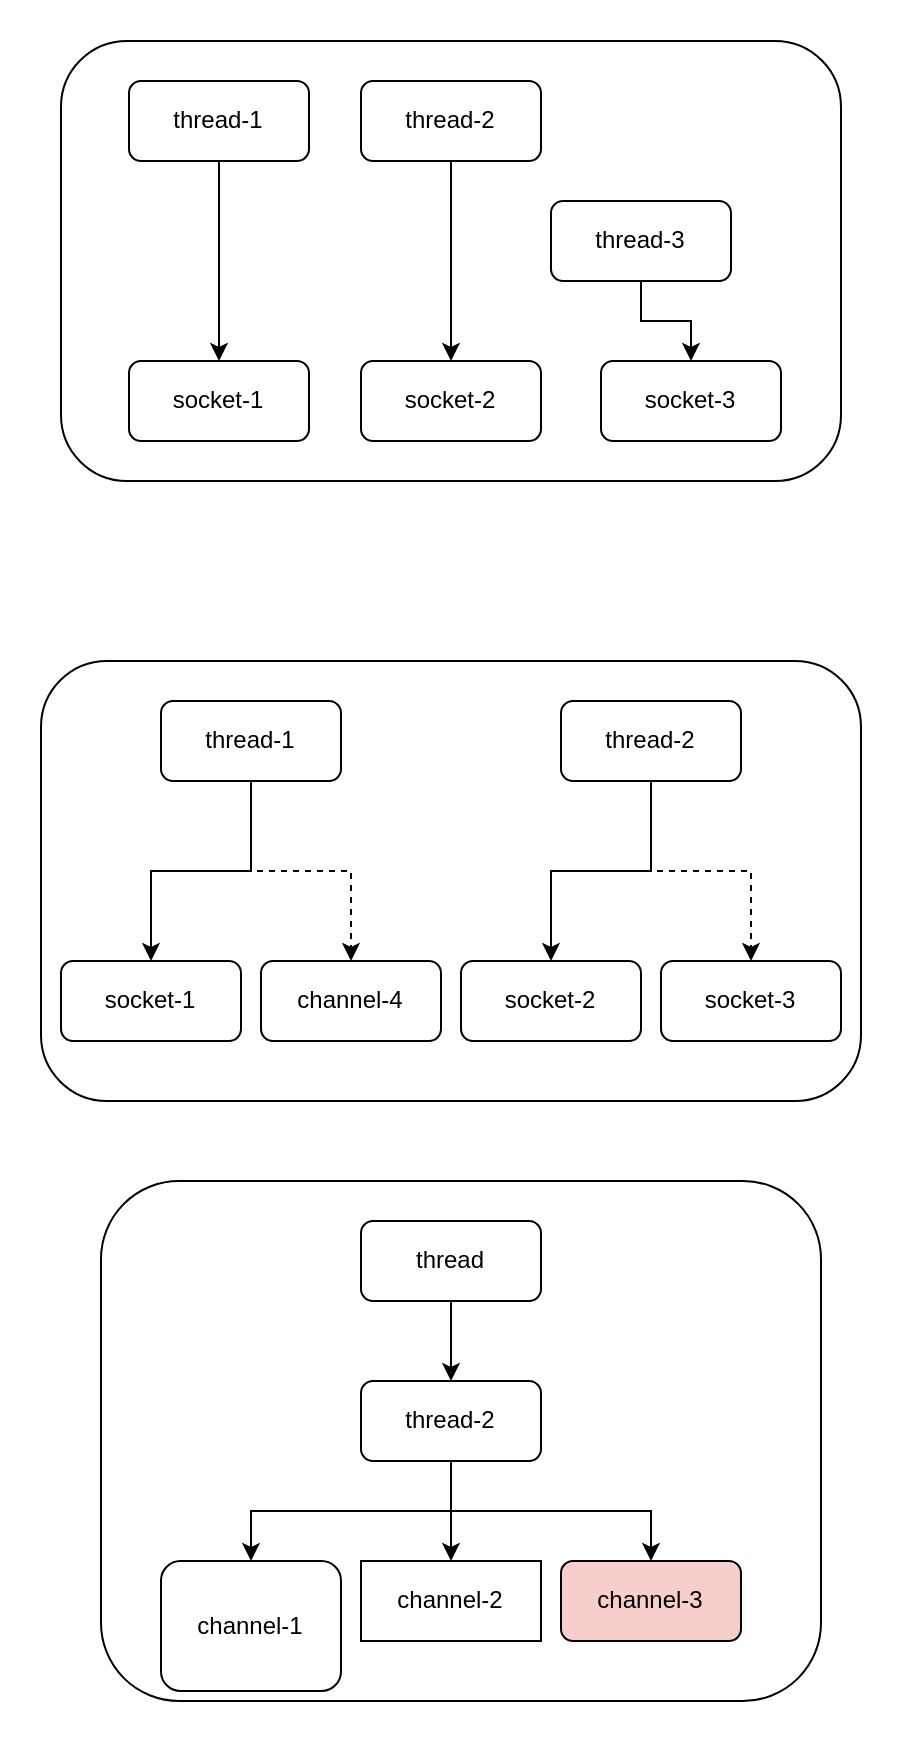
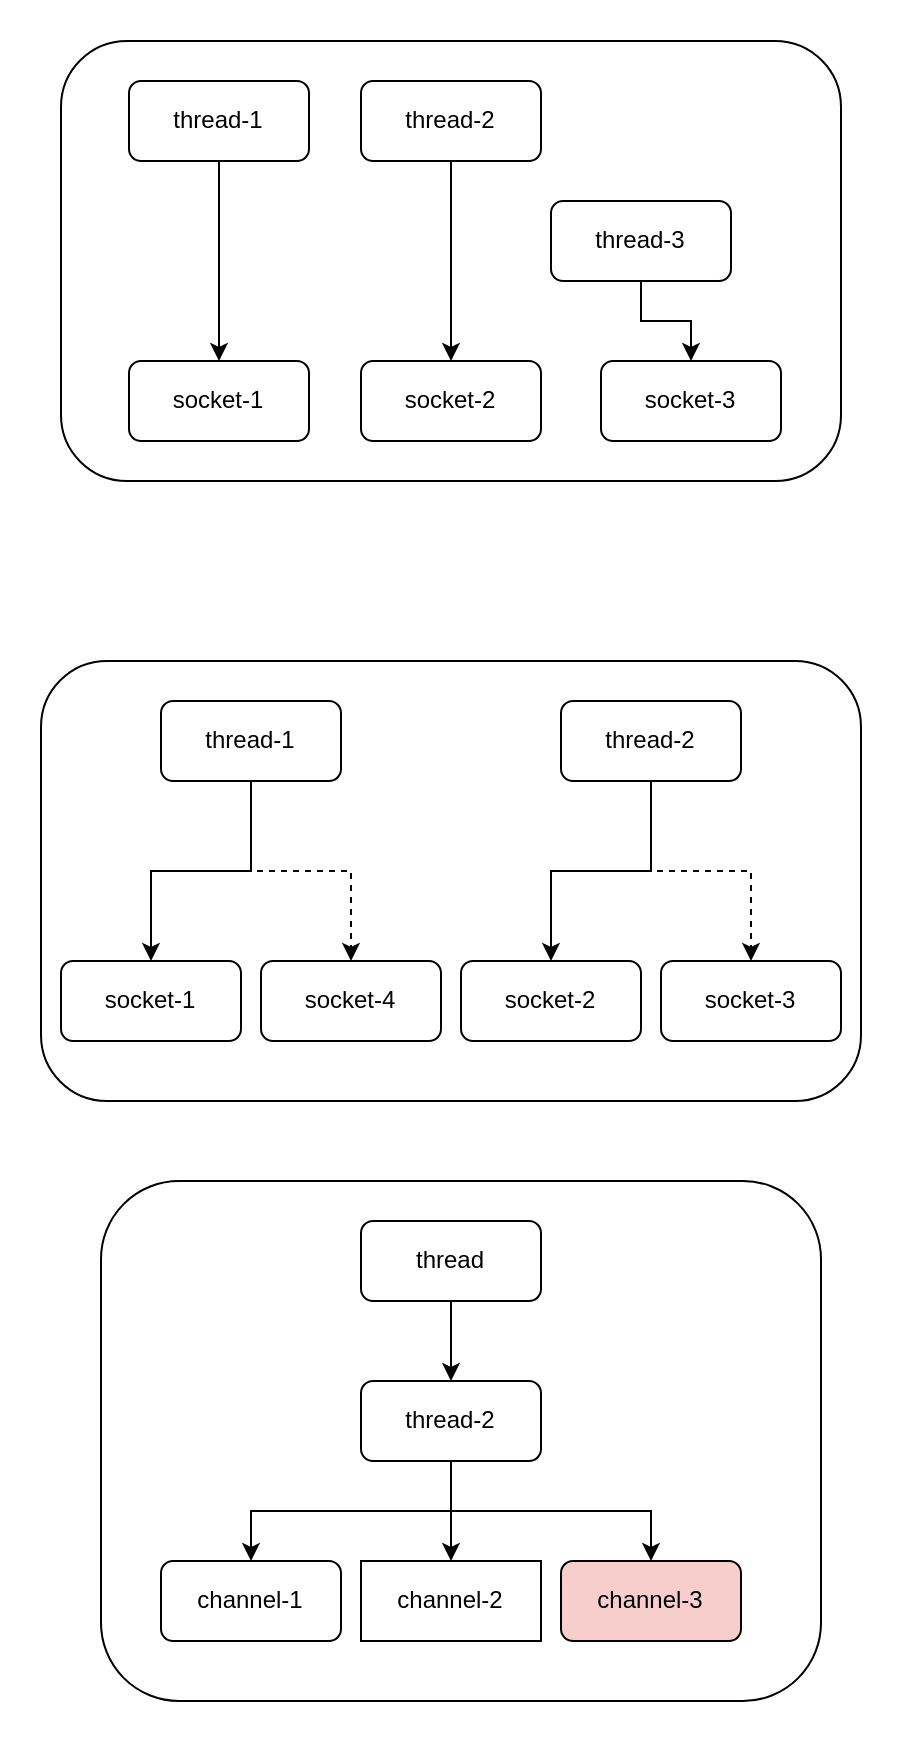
node "channel-4": label "channel-4" -> "socket-4"
node "channel-1": size 180x130 -> 180x80
